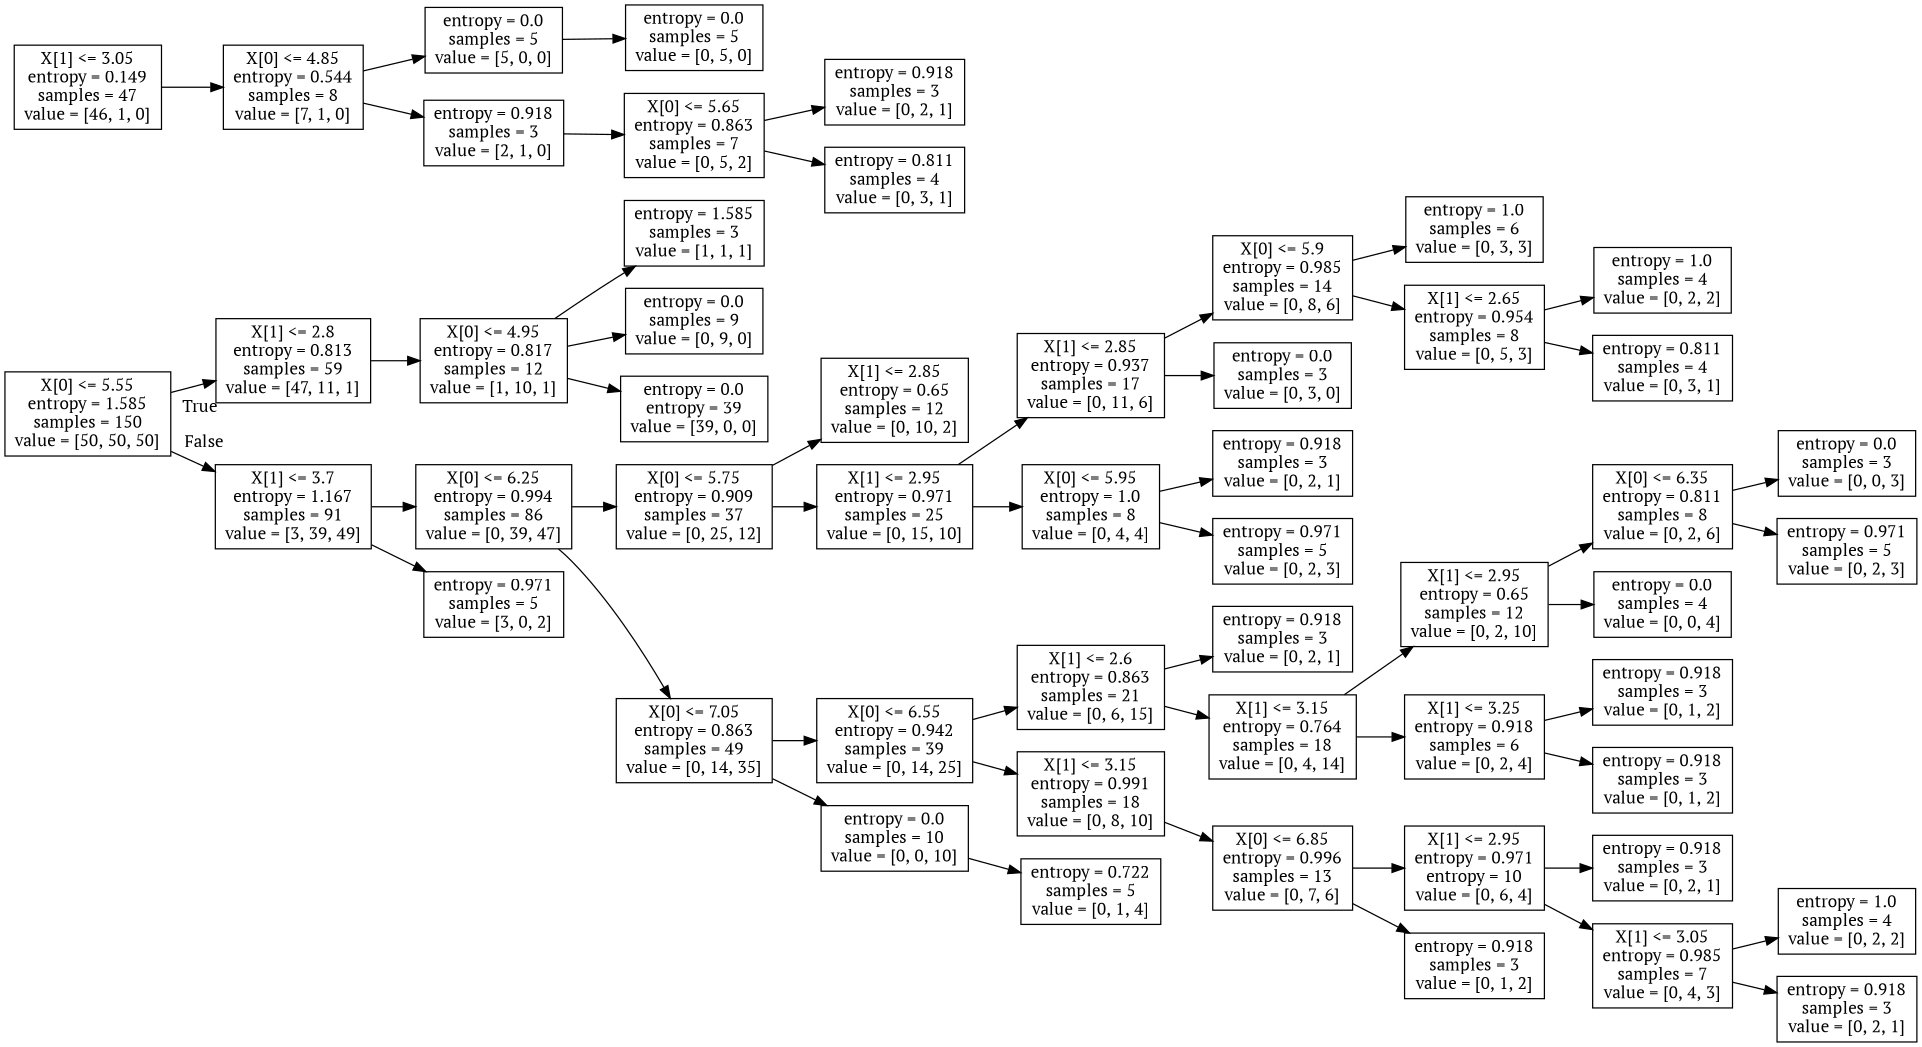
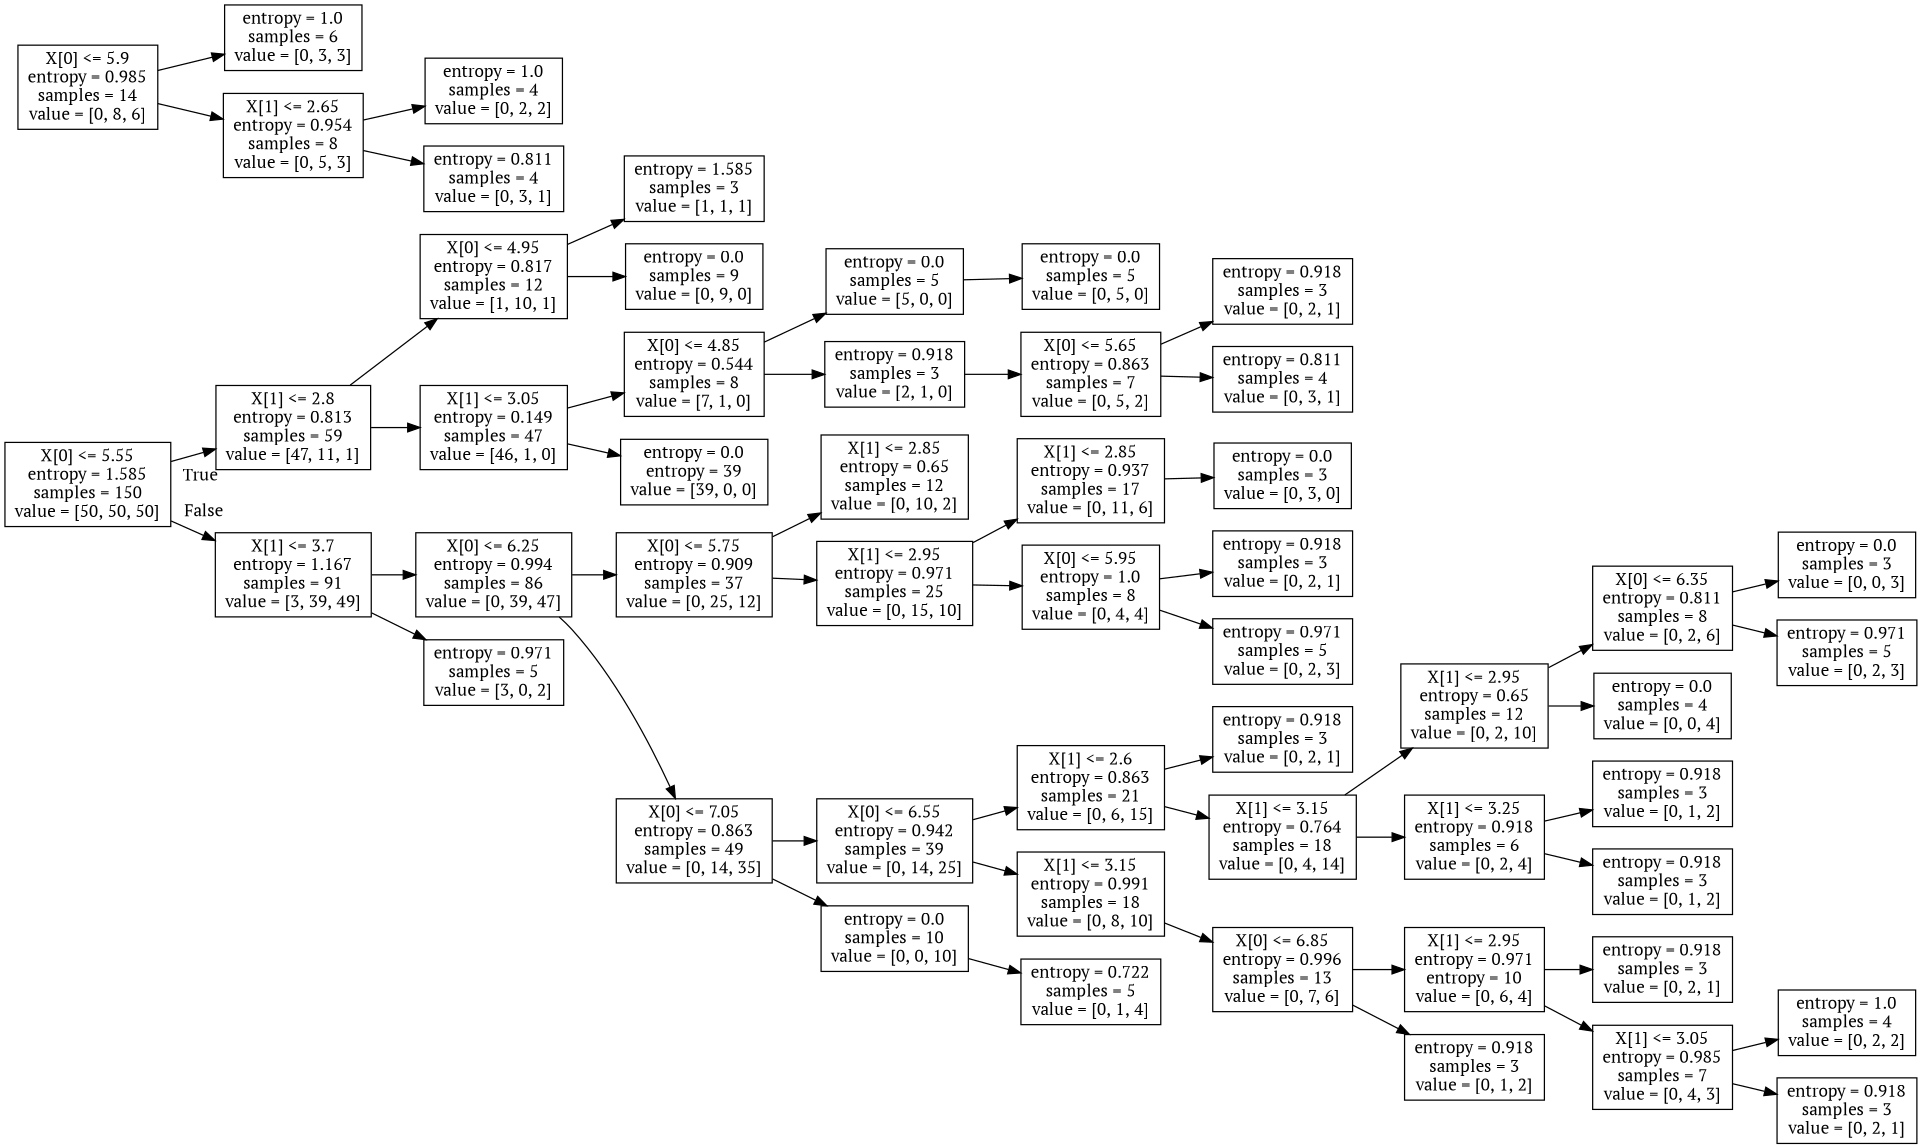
edge "X[1] <= 2.85 entropy = 0.937 samples = 17 value = [0, 11, 6]" -> "X[0] <= 5.9 entropy = 0.985 samples = 14 value = [0, 8, 6]": removed
edge "X[0] <= 4.95 entropy = 0.817 samples = 12 value = [1, 10, 1]" -> "entropy = 0.0 entropy = 39 value = [39, 0, 0]": now "X[1] <= 3.05 entropy = 0.149 samples = 47 value = [46, 1, 0]" -> "entropy = 0.0 entropy = 39 value = [39, 0, 0]"
edge "X[1] <= 2.8 entropy = 0.813 samples = 59 value = [47, 11, 1]" -> "X[1] <= 3.05 entropy = 0.149 samples = 47 value = [46, 1, 0]": added
